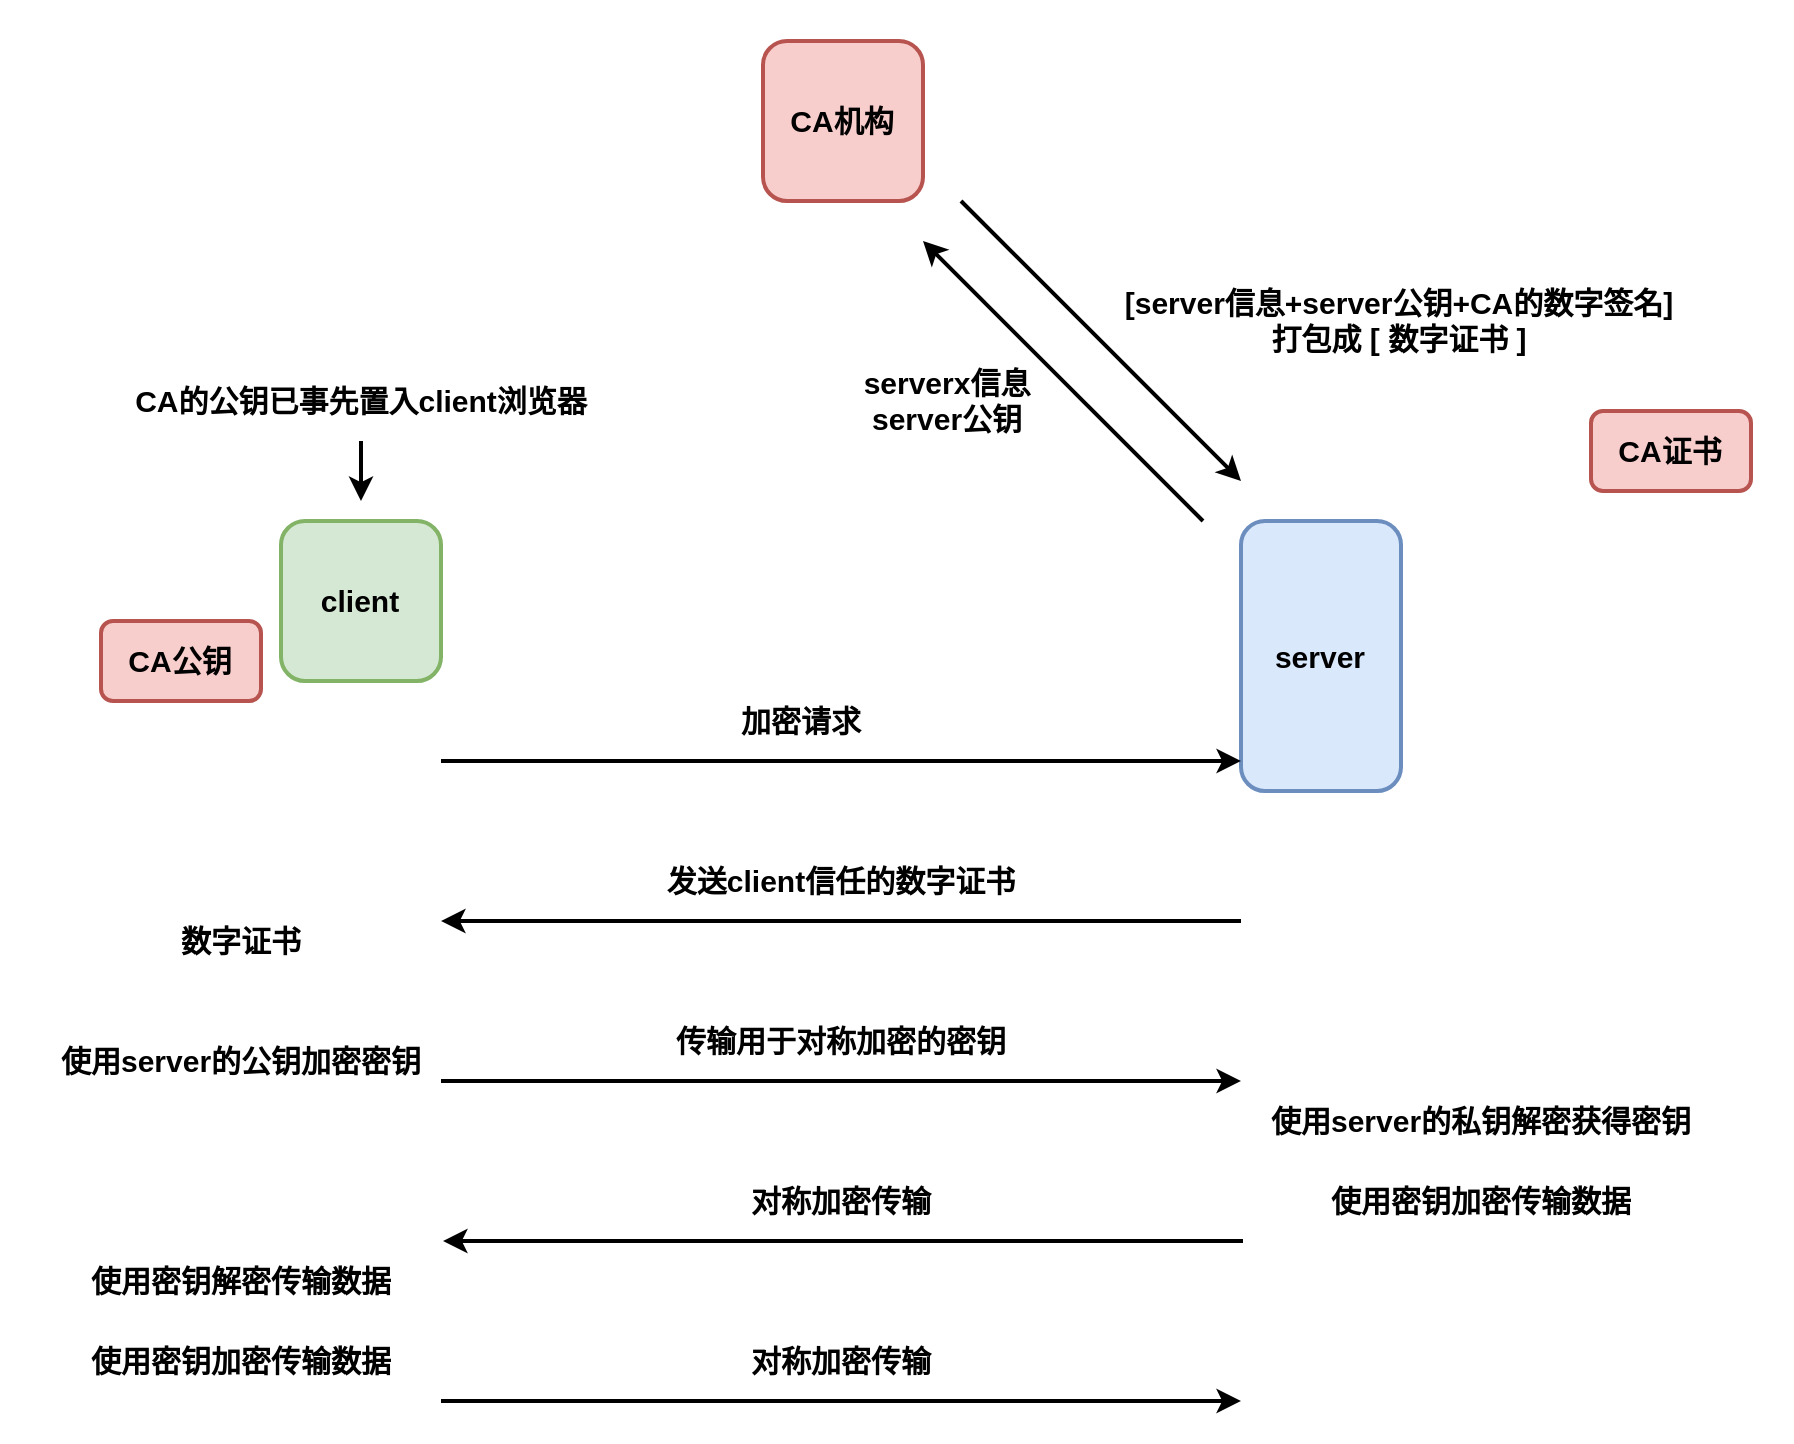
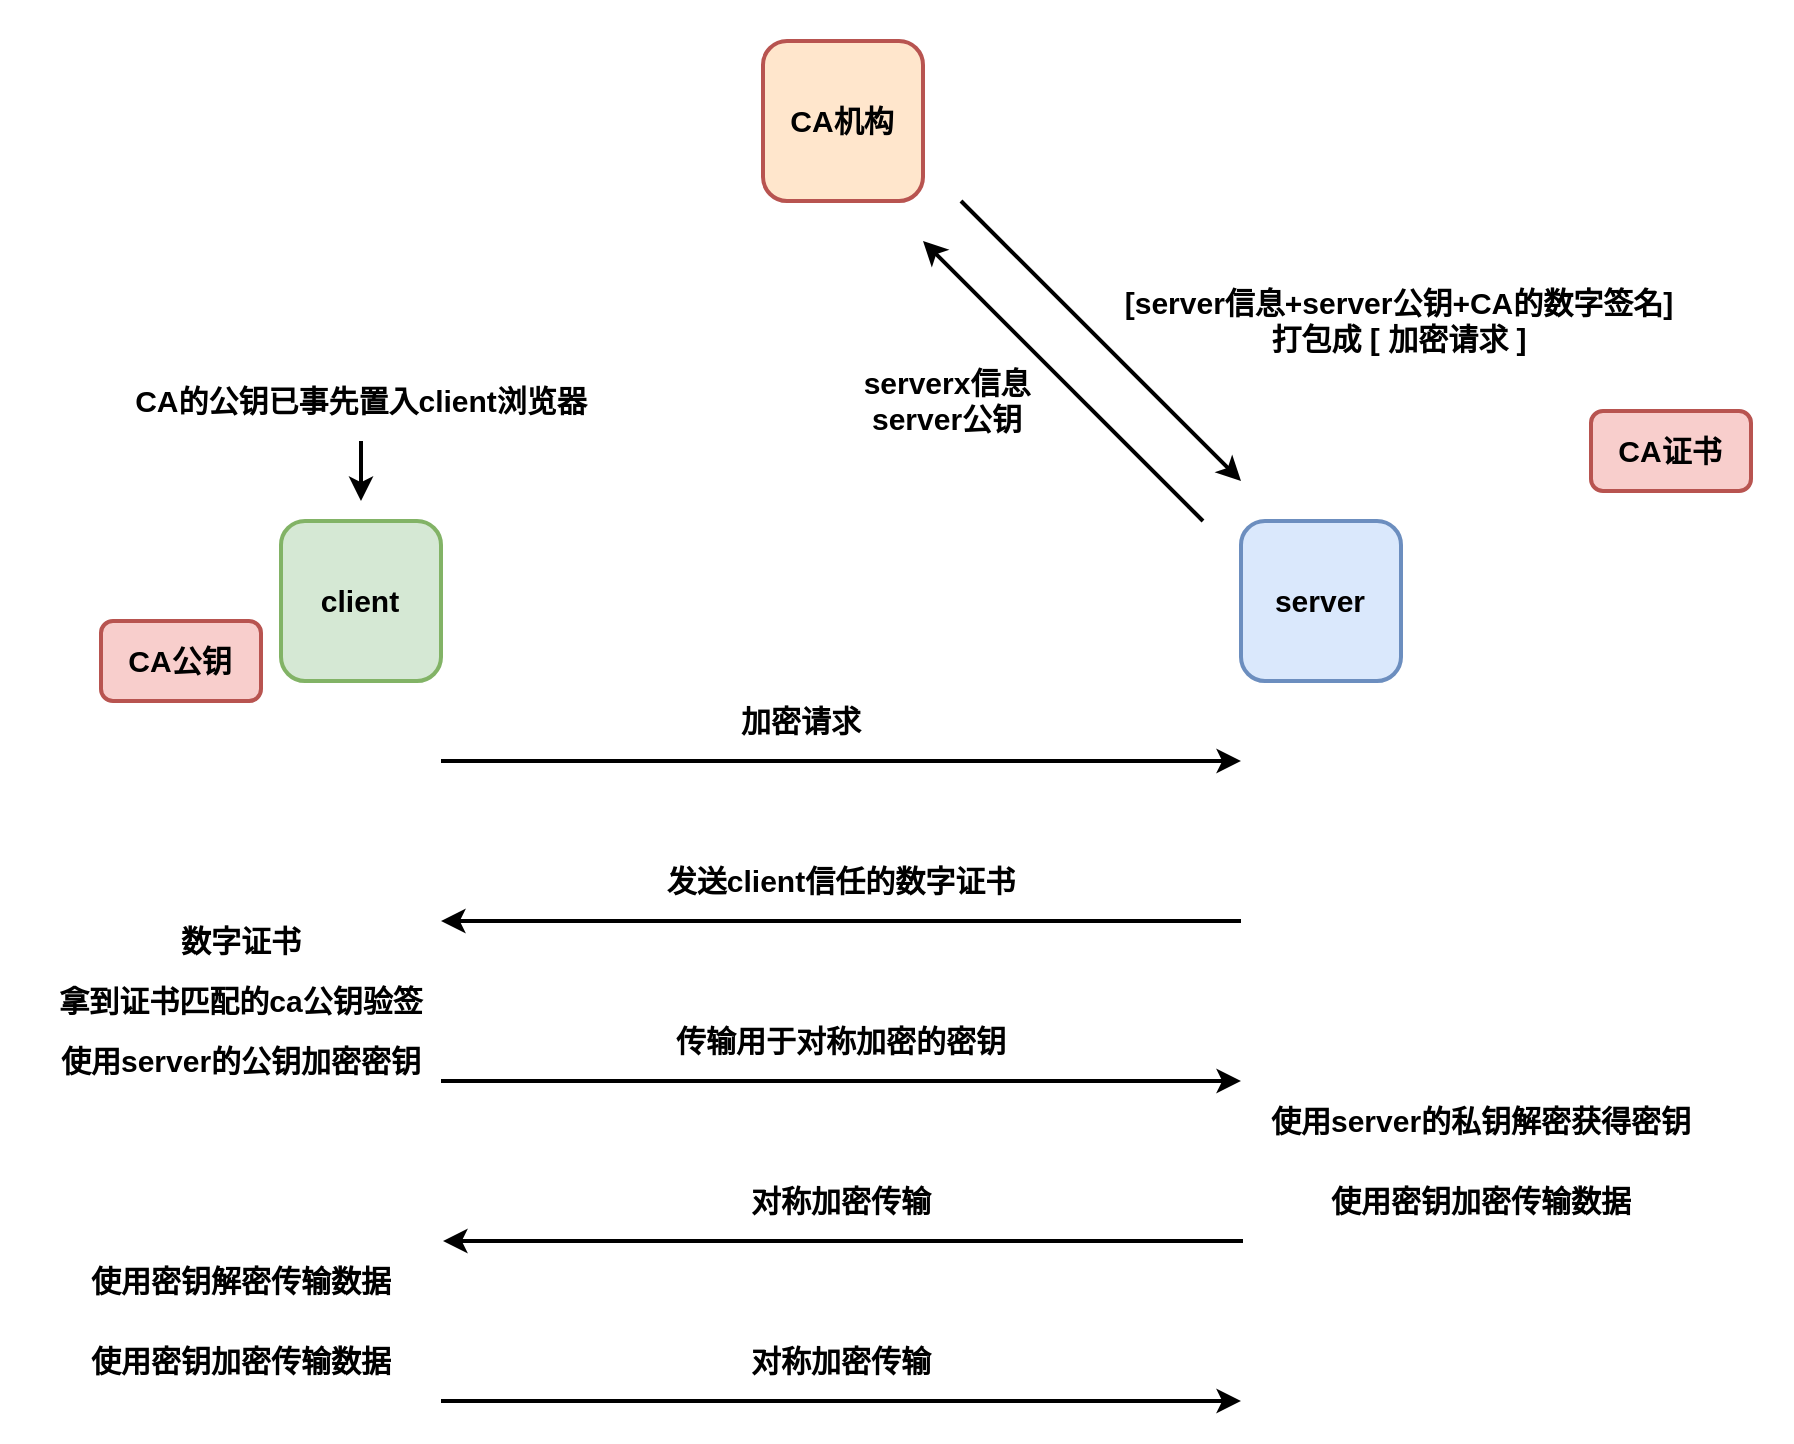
node "CA机构": fillcolor #f8cecc -> #ffe6cc
node "[server信息+server公钥+CA的数字签名] 打包成 [ 数字证书 ]": label "[server信息+server公钥+CA的数字签名] 打包成 [ 数字证书 ]" -> "[server信息+server公钥+CA的数字签名] 打包成 [ 加密请求 ]"
node "server": size 160x270 -> 160x160
node "拿到证书匹配的ca公钥验签": added
